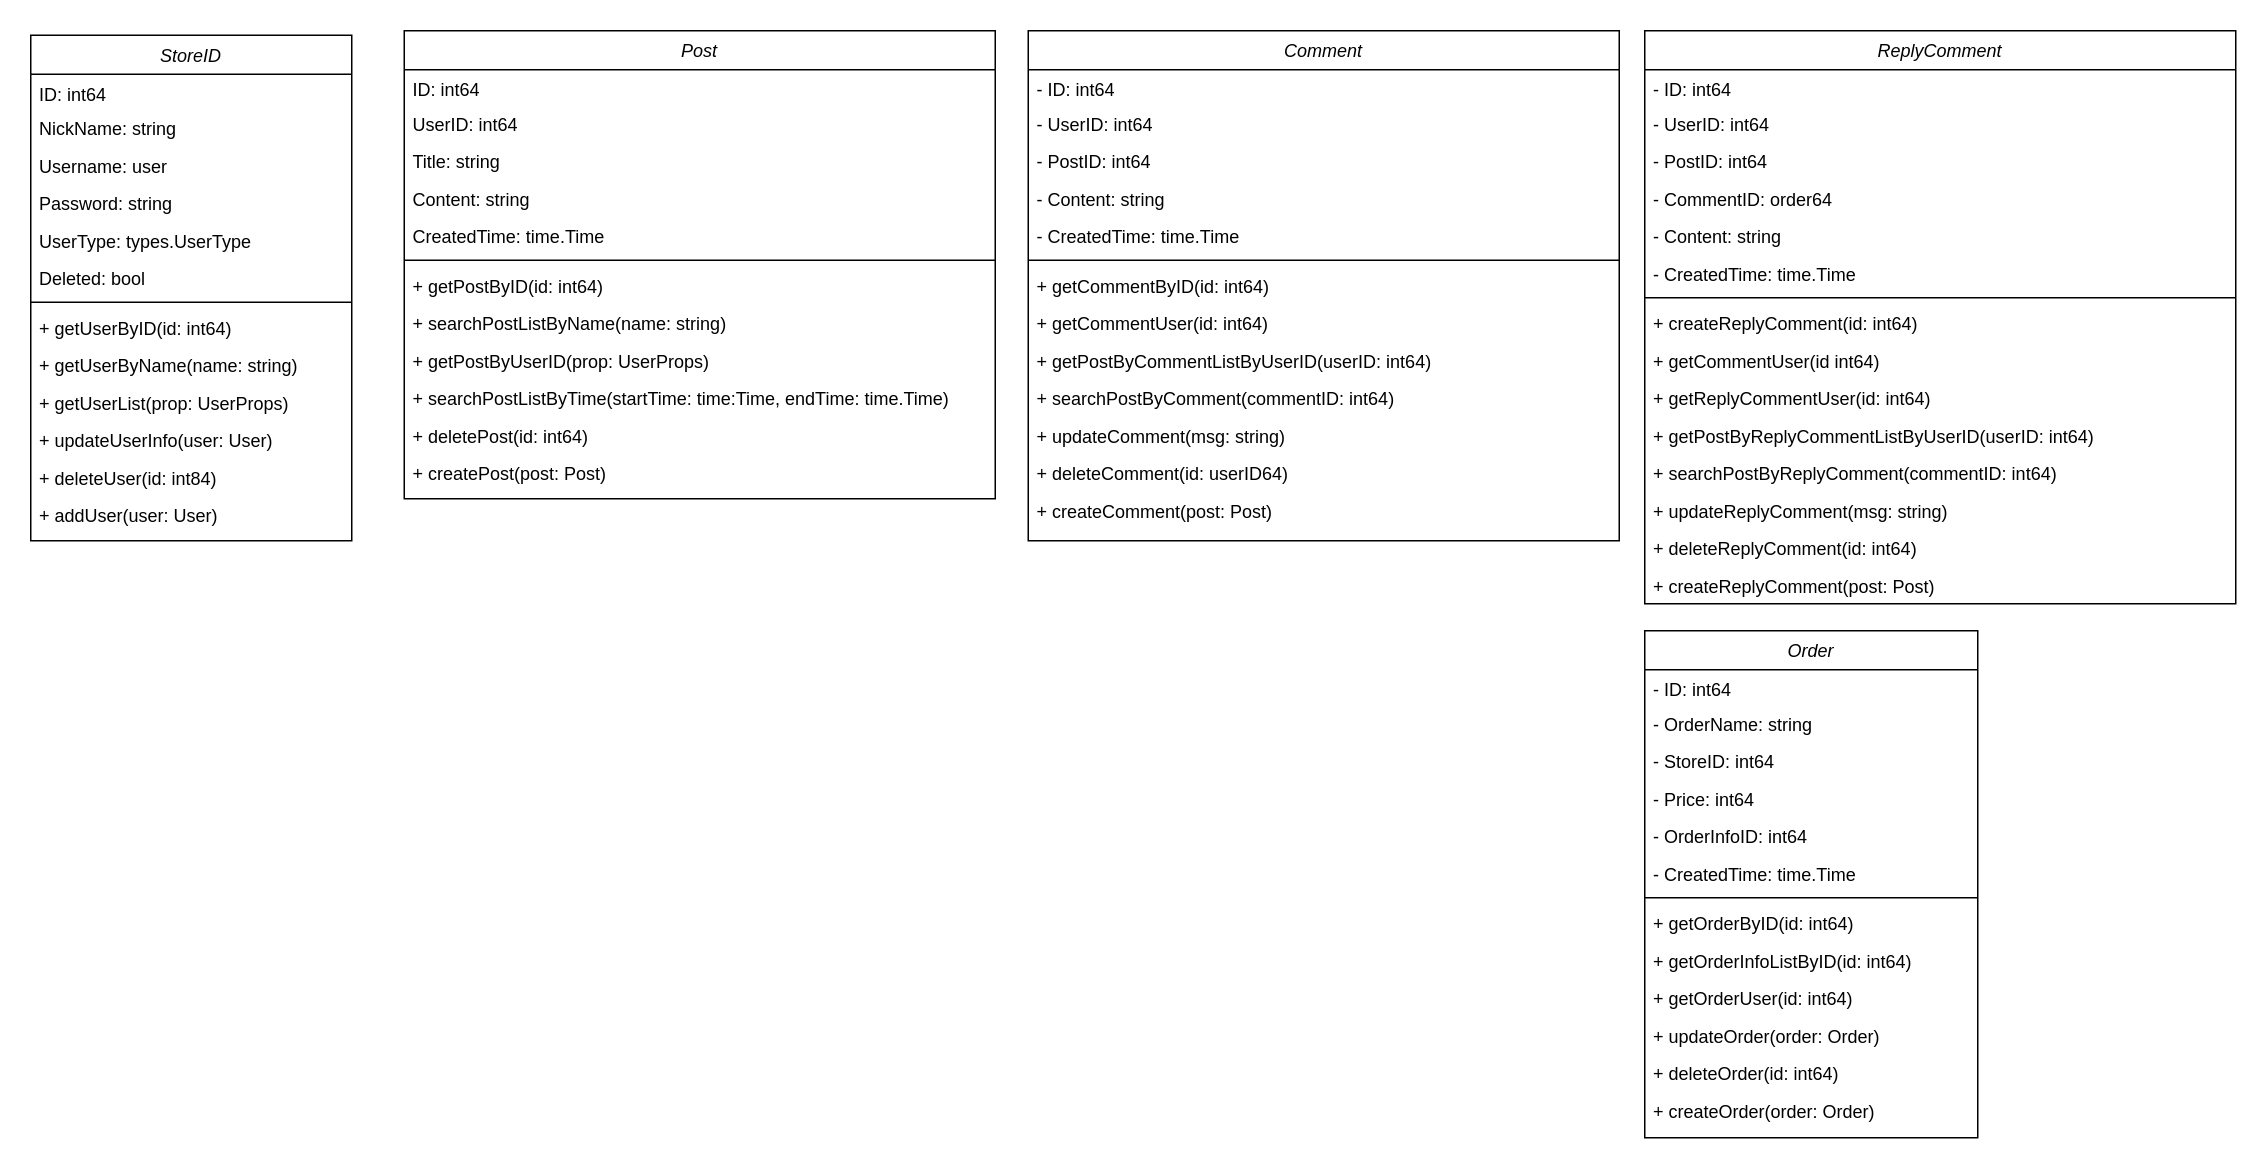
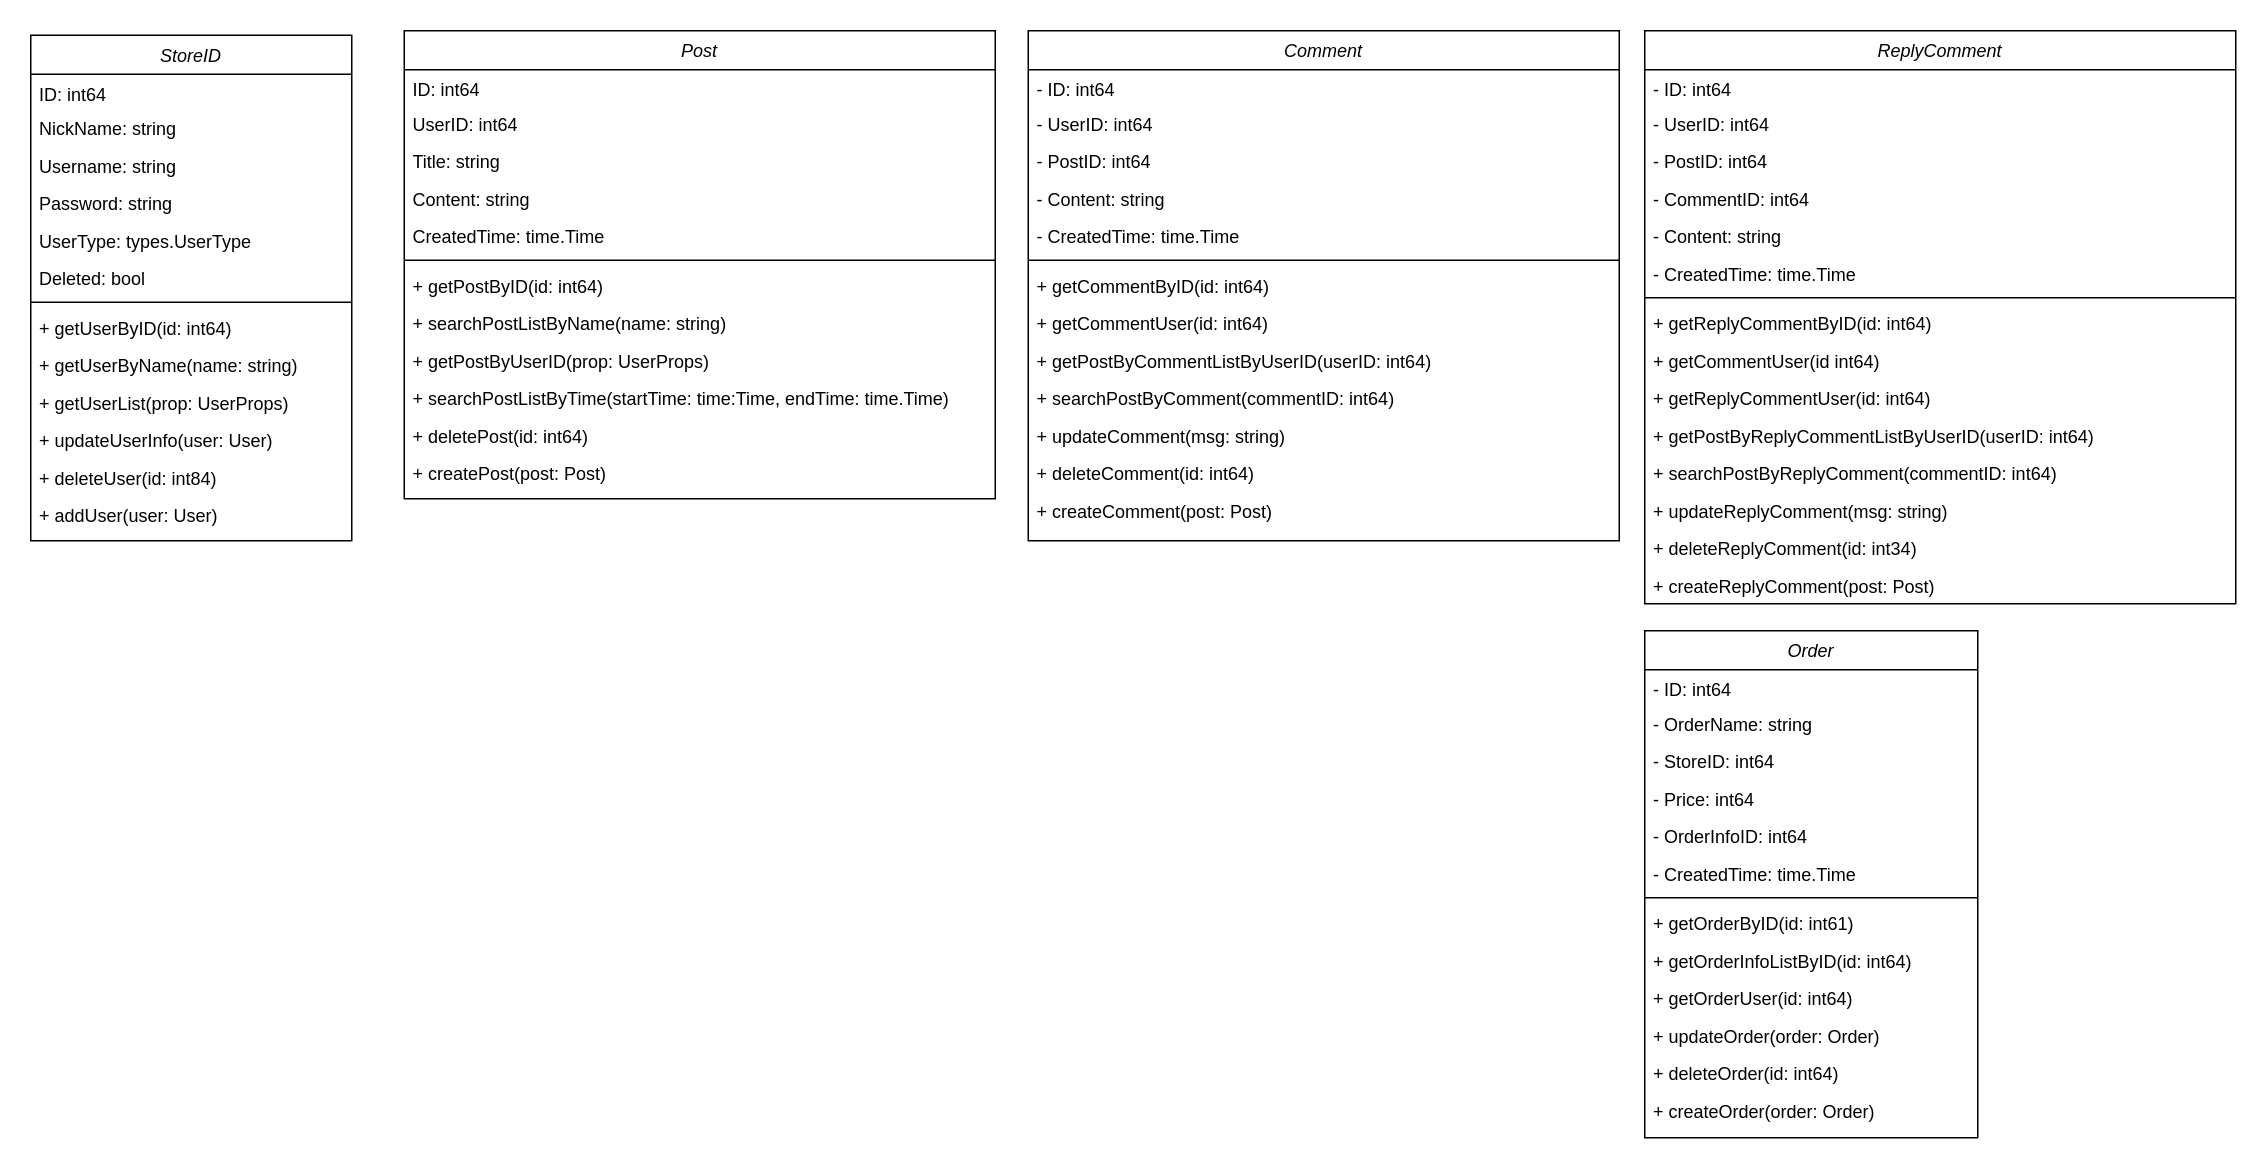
node "Username: user": label "Username: user" -> "Username: string"
node "- CommentID: order64": label "- CommentID: order64" -> "- CommentID: int64"
node "+ createReplyComment(id: int64)": label "+ createReplyComment(id: int64)" -> "+ getReplyCommentByID(id: int64)"
node "+ deleteComment(id: userID64)": label "+ deleteComment(id: userID64)" -> "+ deleteComment(id: int64)"
node "+ deleteReplyComment(id: int64)": label "+ deleteReplyComment(id: int64)" -> "+ deleteReplyComment(id: int34)"
node "+ getOrderByID(id: int64)": label "+ getOrderByID(id: int64)" -> "+ getOrderByID(id: int61)"
